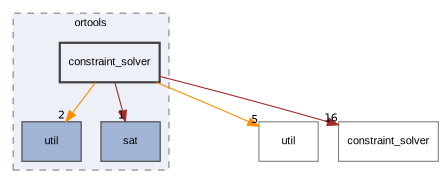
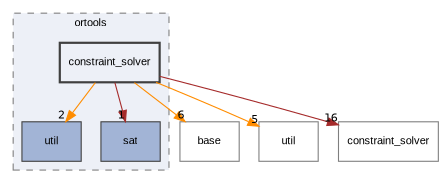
node "base": added
